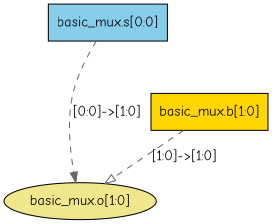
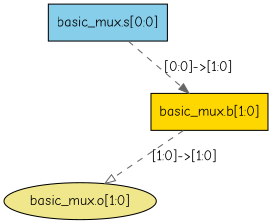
edge "basic_mux.s[0:0]" -> "basic_mux.o[1:0]": now "basic_mux.s[0:0]" -> "basic_mux.b[1:0]"
